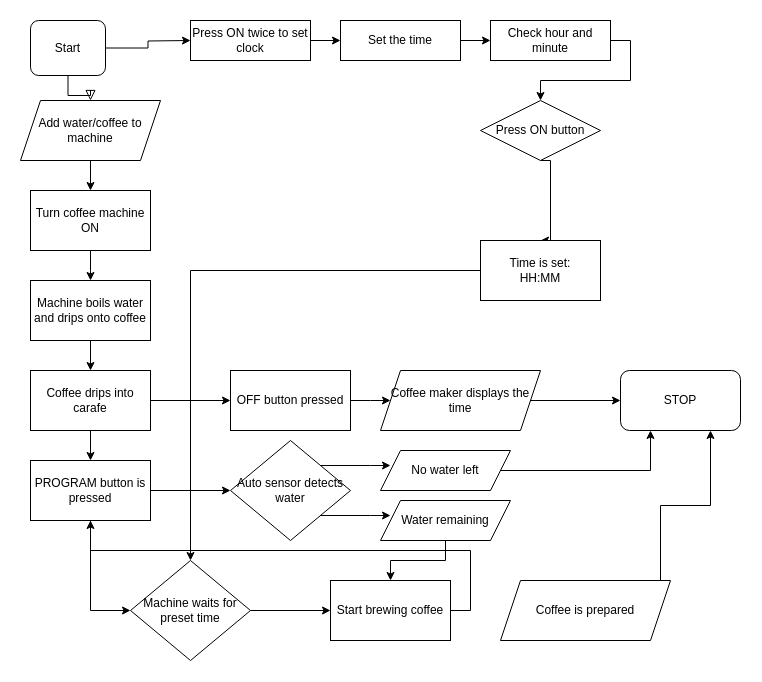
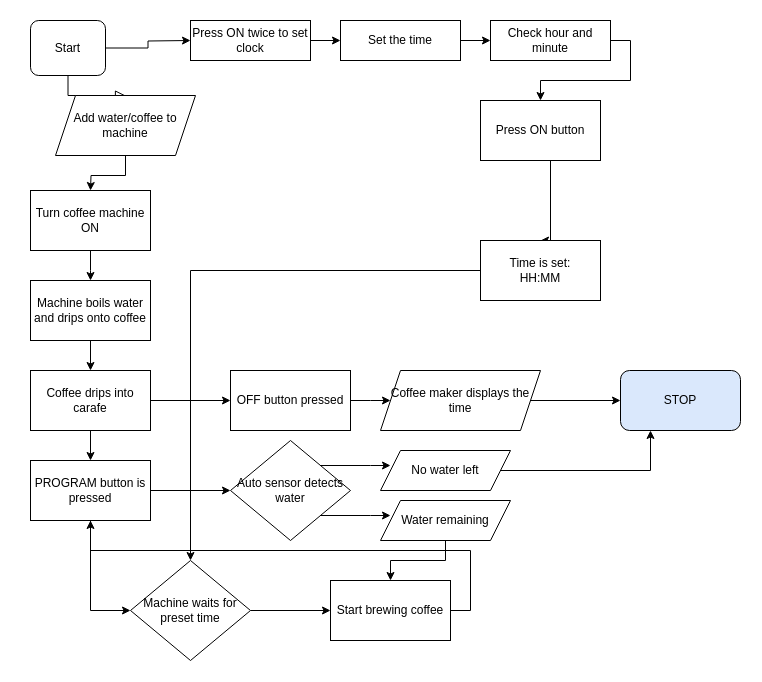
node "Add water/coffee to machine": moved (91, 131) -> (126, 126)
node "Press ON button": shape diamond -> rectangle
node "STOP": fillcolor #ffffff -> #dae8fc
edge "Coffee is prepared" -> "STOP": removed
node "Coffee is prepared": removed
